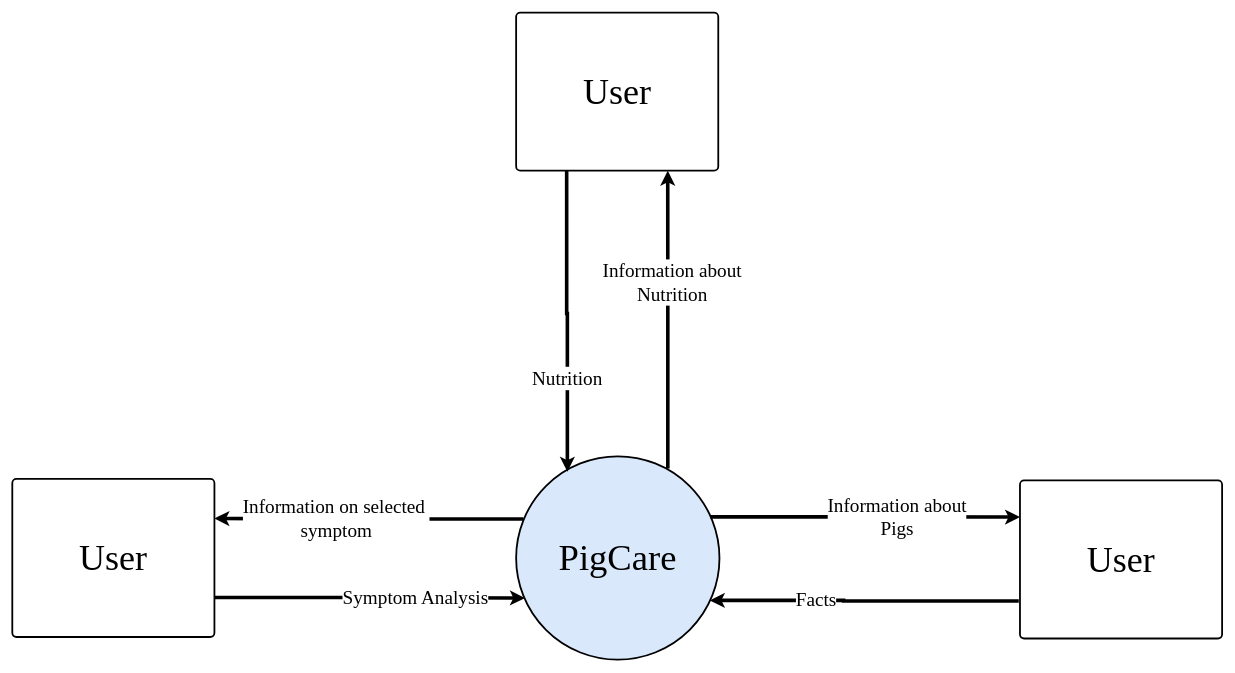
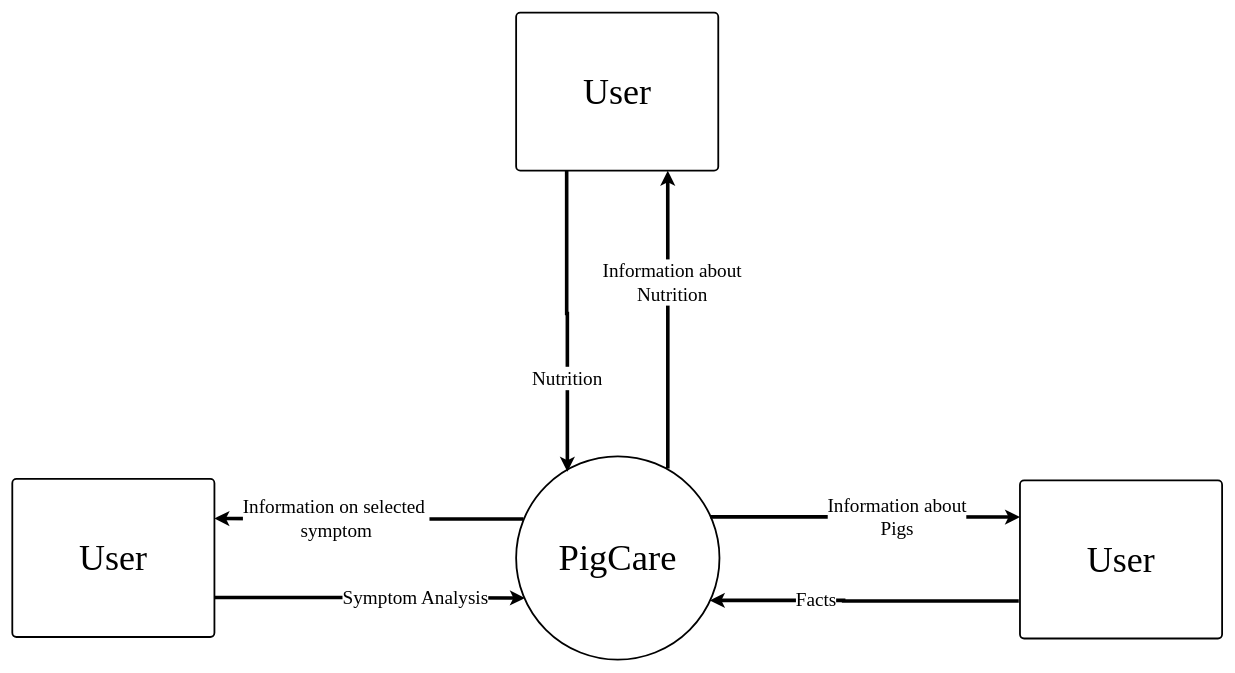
node "PigCare": fillcolor #dae8fc -> #ffffff
